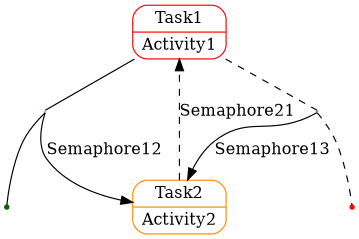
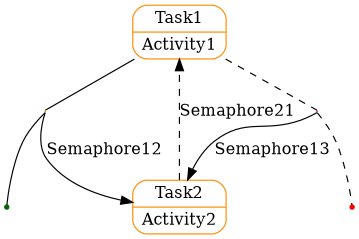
node "Task1": color red -> darkorange
